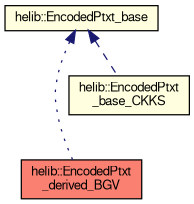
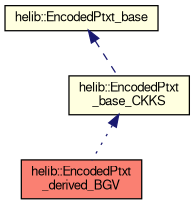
edge "helib::EncodedPtxt _derived_BGV" -> "helib::EncodedPtxt_base": now "helib::EncodedPtxt _derived_BGV" -> "helib::EncodedPtxt _base_CKKS"
